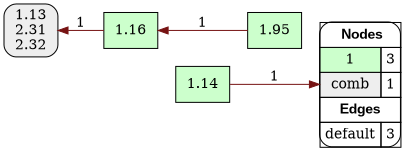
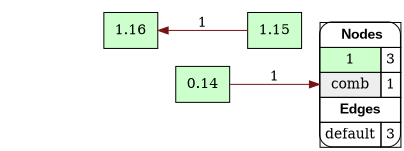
node "1.13 2.31 2.32": removed
node "1.95": label "1.95" -> "1.15"
node "1.14": label "1.14" -> "0.14"
